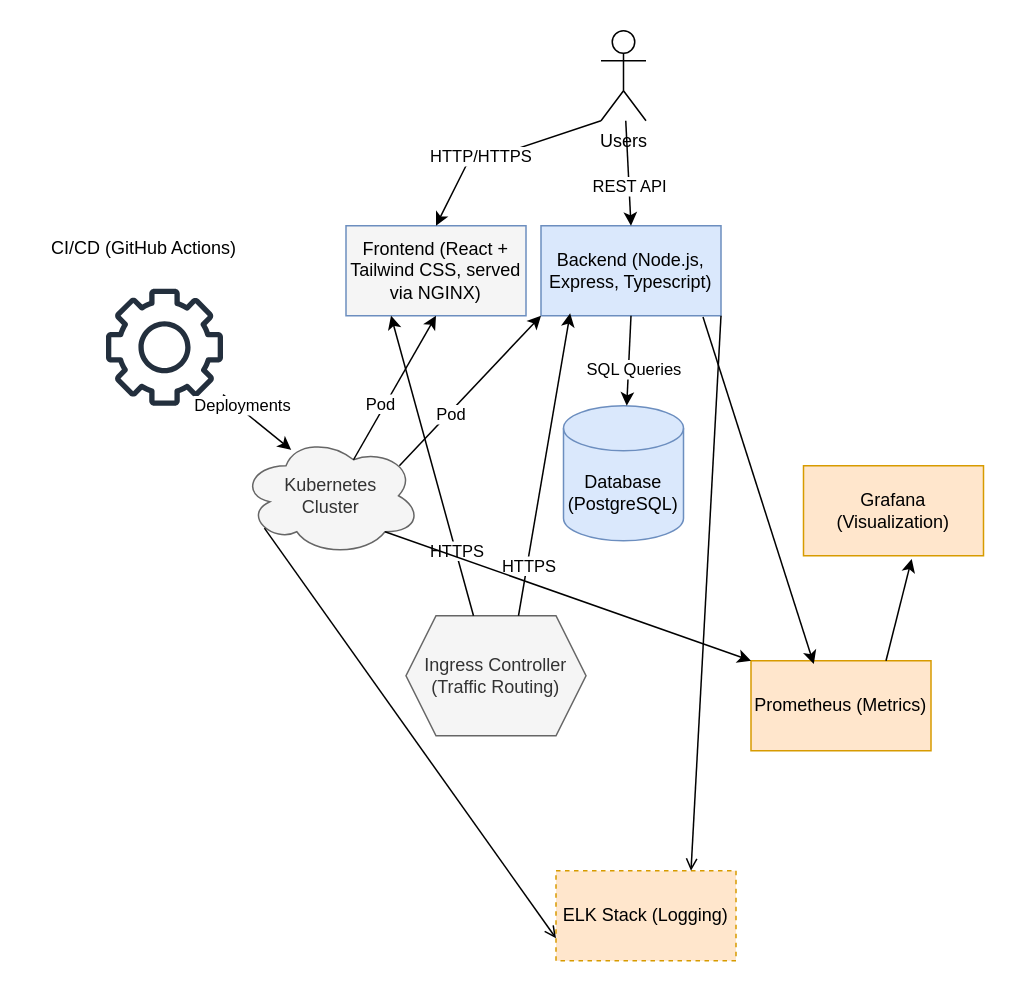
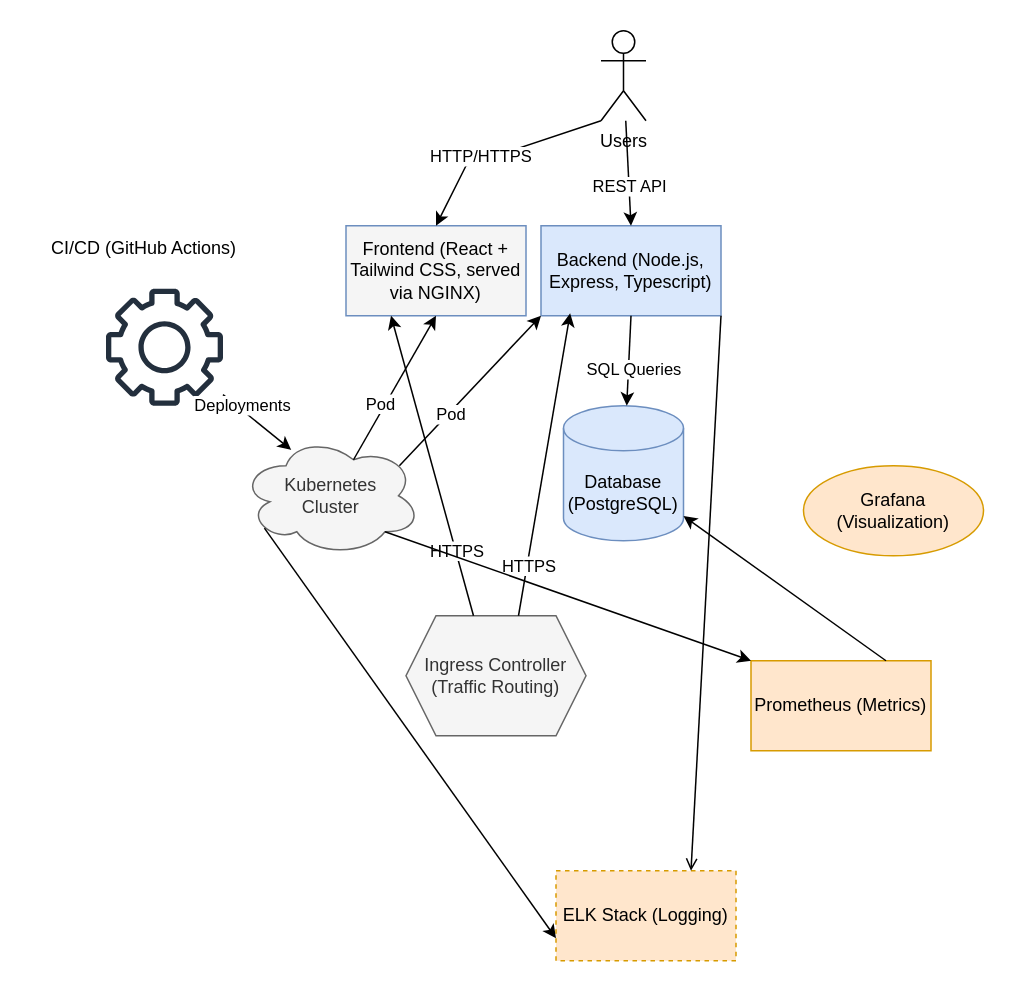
node "Grafana (Visualization)": shape rectangle -> ellipse
edge "Backend (Node.js, Express, Typescript)" -> "Prometheus (Metrics)": removed
edge "Prometheus (Metrics)" -> "Grafana (Visualization)": now "Prometheus (Metrics)" -> "Database (PostgreSQL)"
edge "Kubernetes Cluster" -> "ELK Stack (Logging)": arrowhead open -> classic
